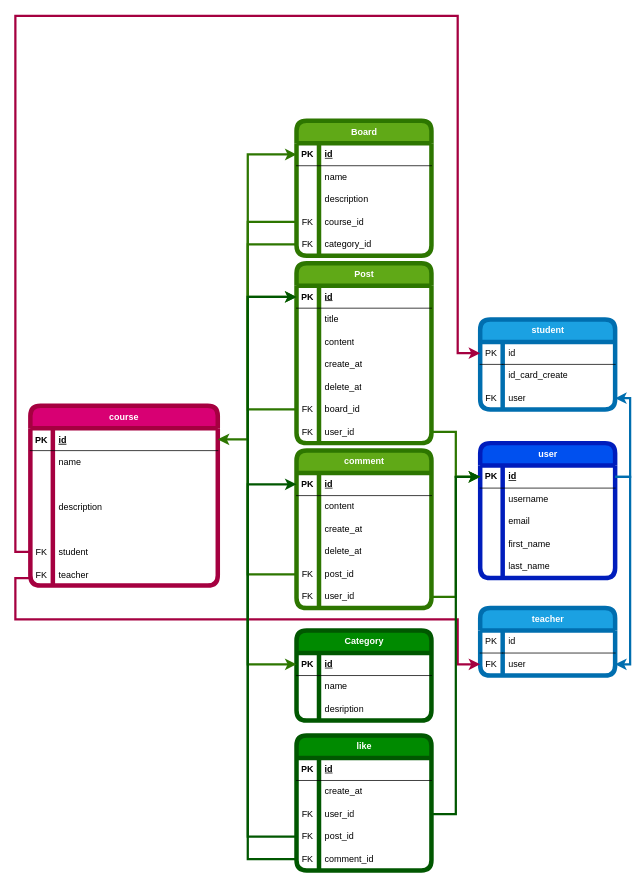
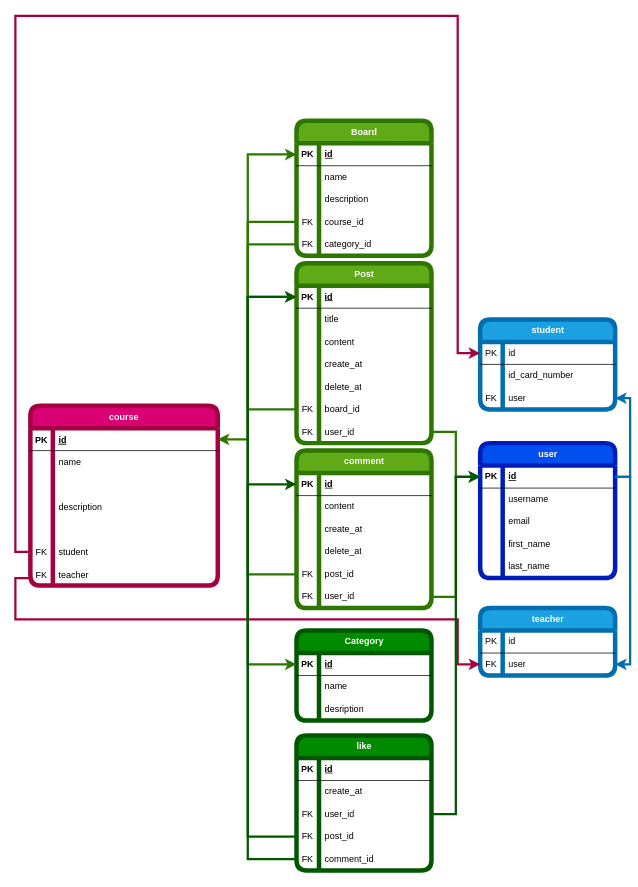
node "id_card_create": label "id_card_create" -> "id_card_number"
